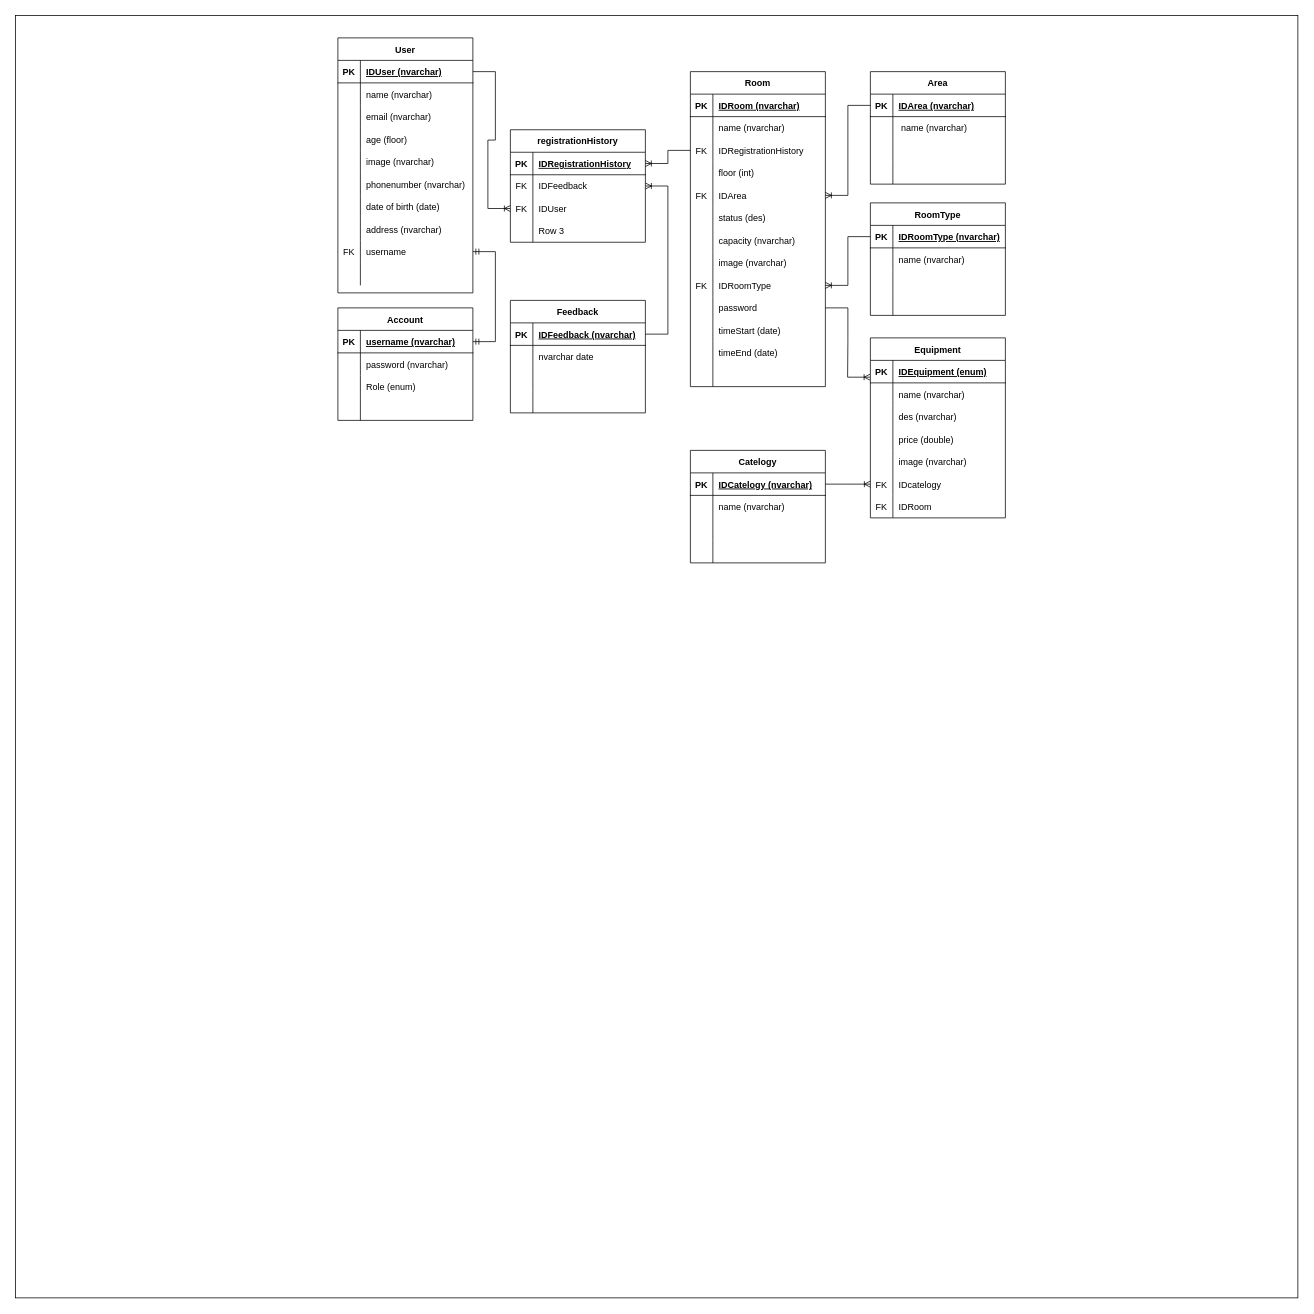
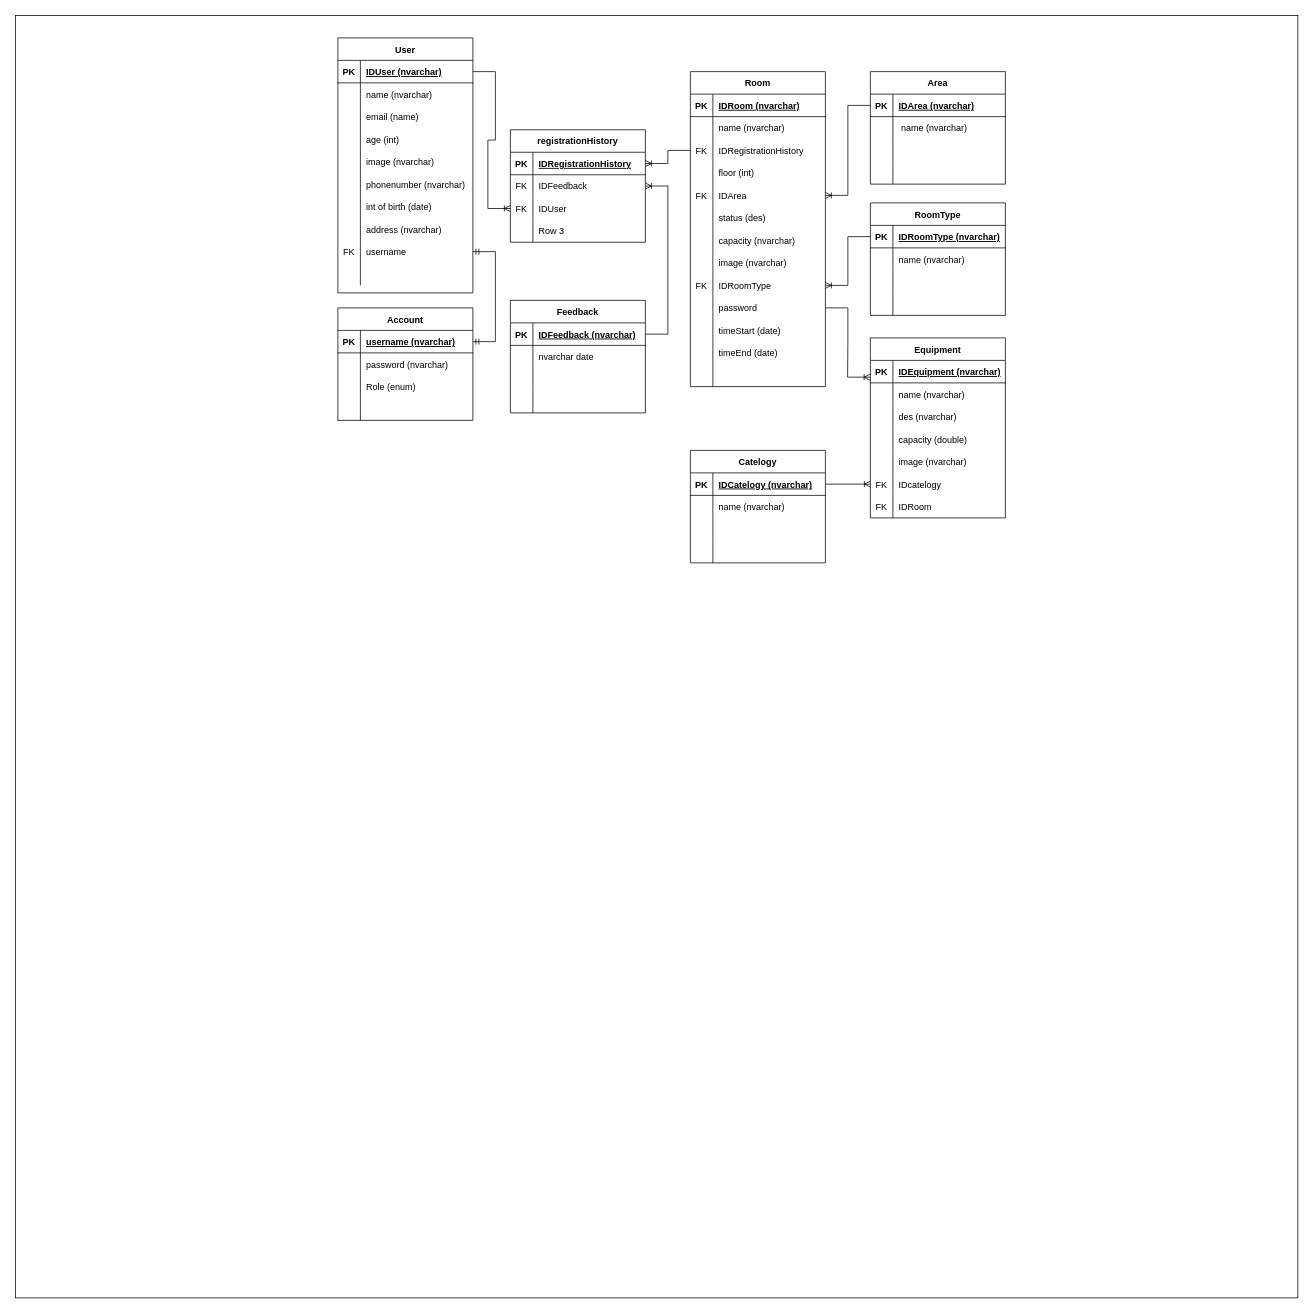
node "email (nvarchar)": label "email (nvarchar)" -> "email (name)"
node "age (floor)": label "age (floor)" -> "age (int)"
node "date of birth (date)": label "date of birth (date)" -> "int of birth (date)"
node "IDEquipment (enum)": label "IDEquipment (enum)" -> "IDEquipment (nvarchar)"
node "price (double)": label "price (double)" -> "capacity (double)"
